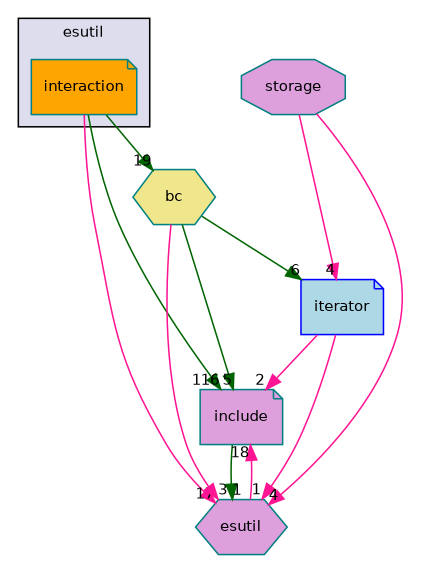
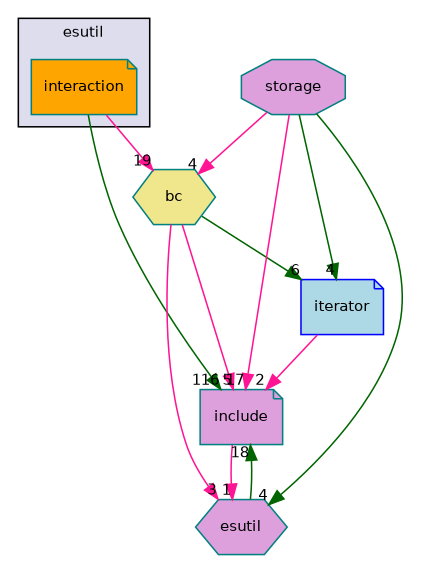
edge "interaction" -> "bc": color darkgreen -> deeppink
edge "storage" -> "bc": added
edge "storage" -> "iterator": color deeppink -> darkgreen
edge "storage" -> "include": added
edge "bc" -> "include": color darkgreen -> deeppink
edge "storage" -> "esutil": color deeppink -> darkgreen
edge "interaction" -> "esutil": removed
edge "iterator" -> "esutil": removed
edge "include" -> "esutil": color darkgreen -> deeppink
edge "esutil" -> "include": color deeppink -> darkgreen
